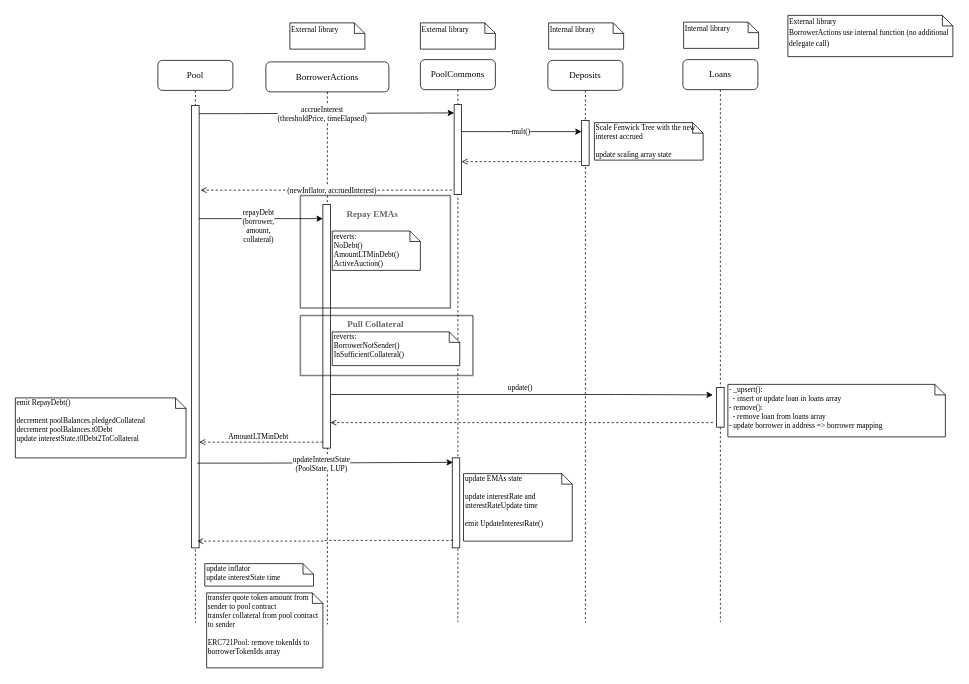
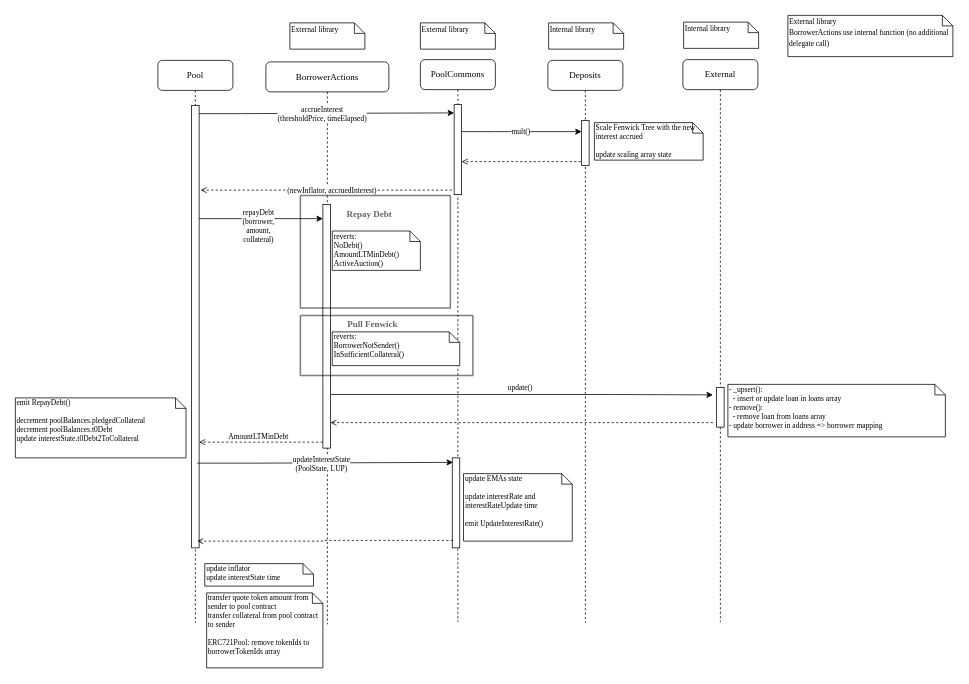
node "Loans": label "Loans" -> "External"
node "Repay EMAs": label "Repay EMAs" -> "Repay Debt"
node "Pull Collateral": label "Pull Collateral" -> "Pull Fenwick"
